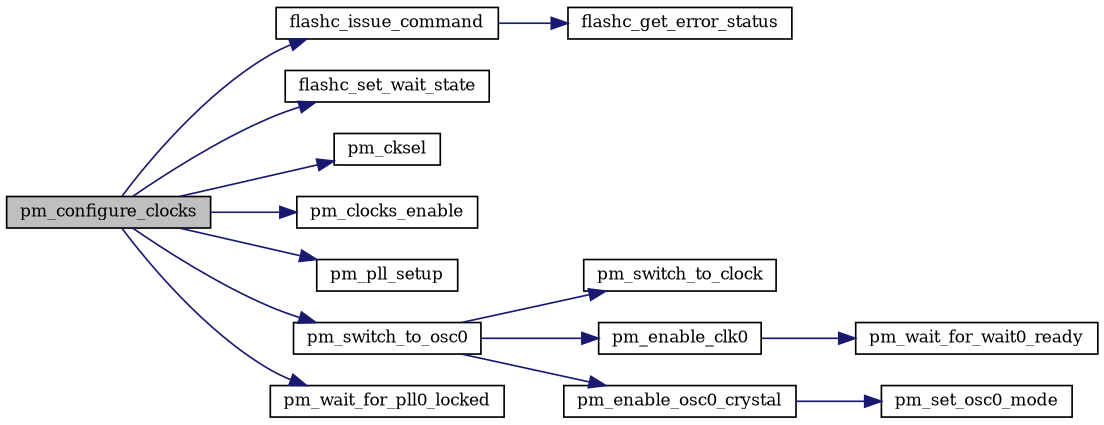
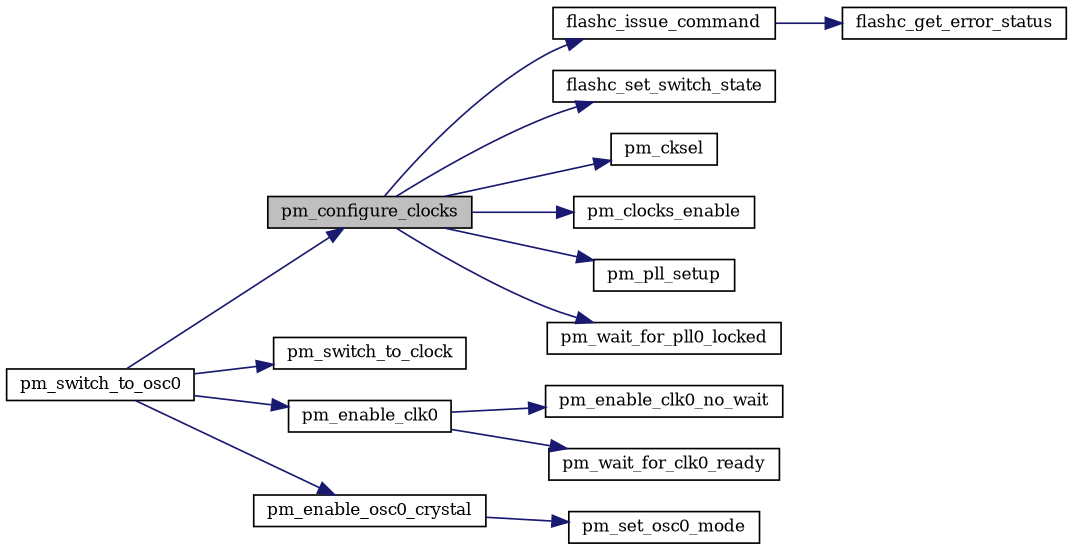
node "flashc_set_wait_state": label "flashc_set_wait_state" -> "flashc_set_switch_state"
edge "pm_configure_clocks" -> "pm_switch_to_osc0": reversed
node "pm_wait_for_wait0_ready": label "pm_wait_for_wait0_ready" -> "pm_wait_for_clk0_ready"
node "pm_enable_clk0_no_wait": added
